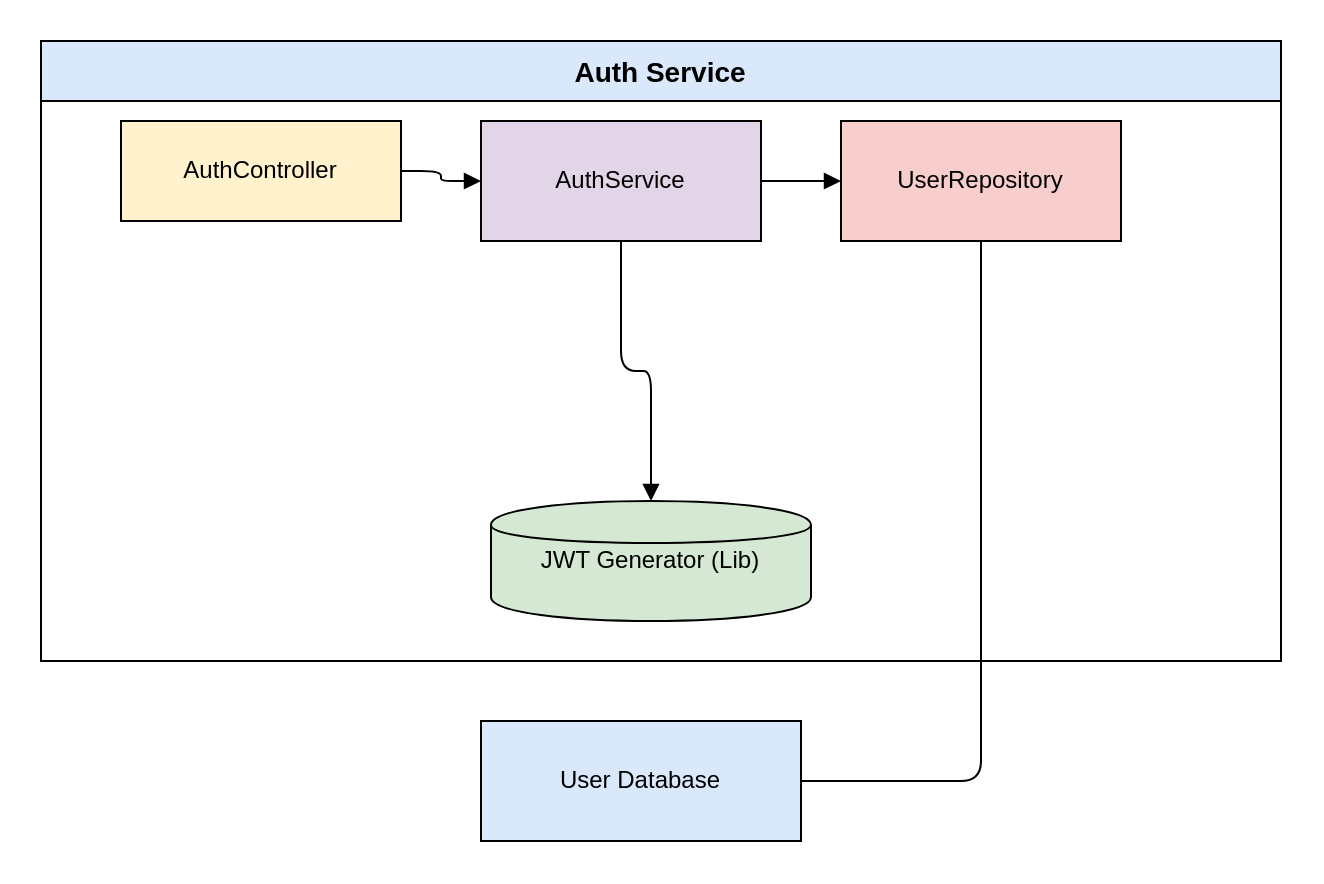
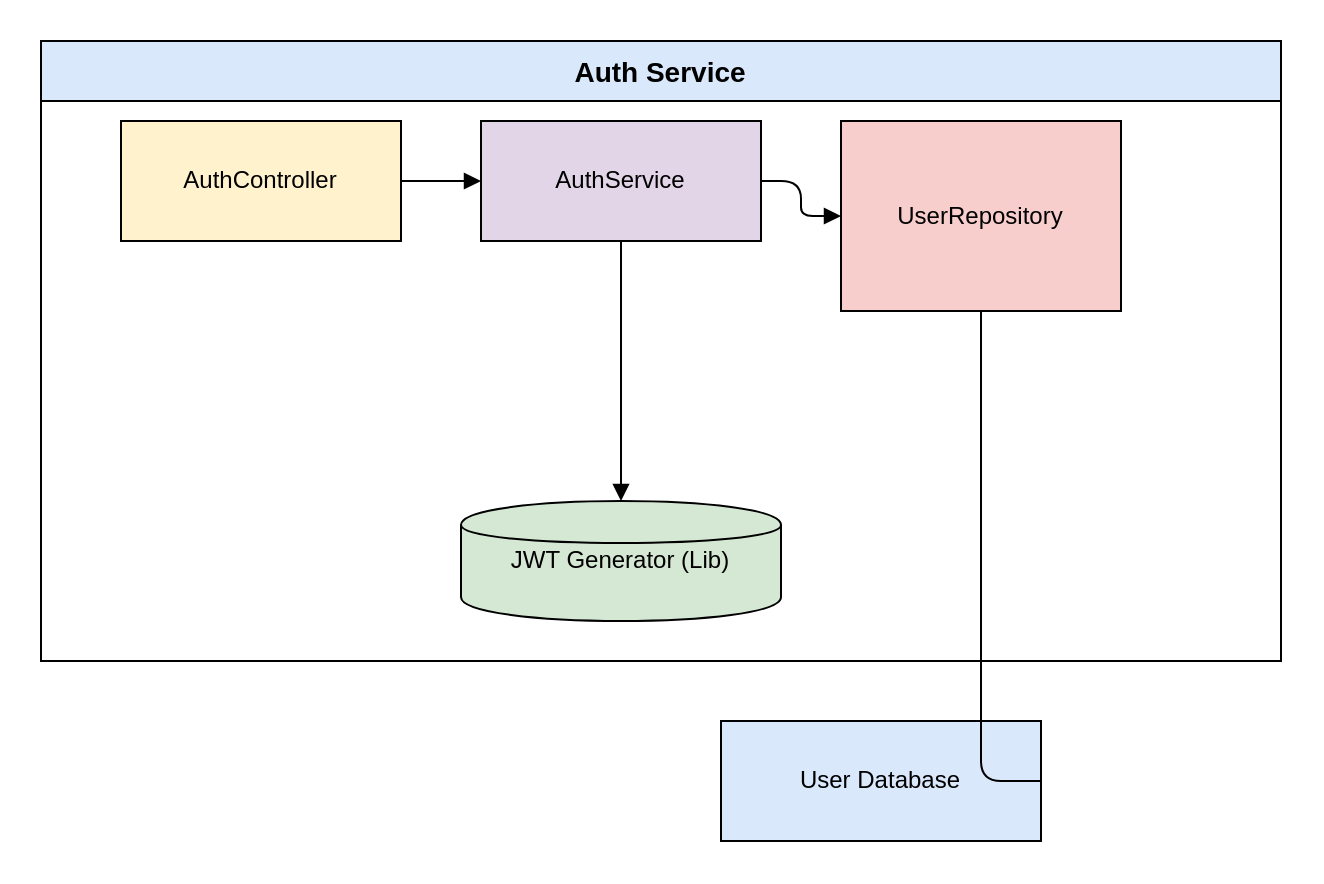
node "AuthController": size 280x100 -> 280x120
node "UserRepository": size 280x120 -> 280x190
node "JWT Generator (Lib)": moved (651, 561) -> (621, 561)
node "User Database": moved (641, 781) -> (881, 781)
